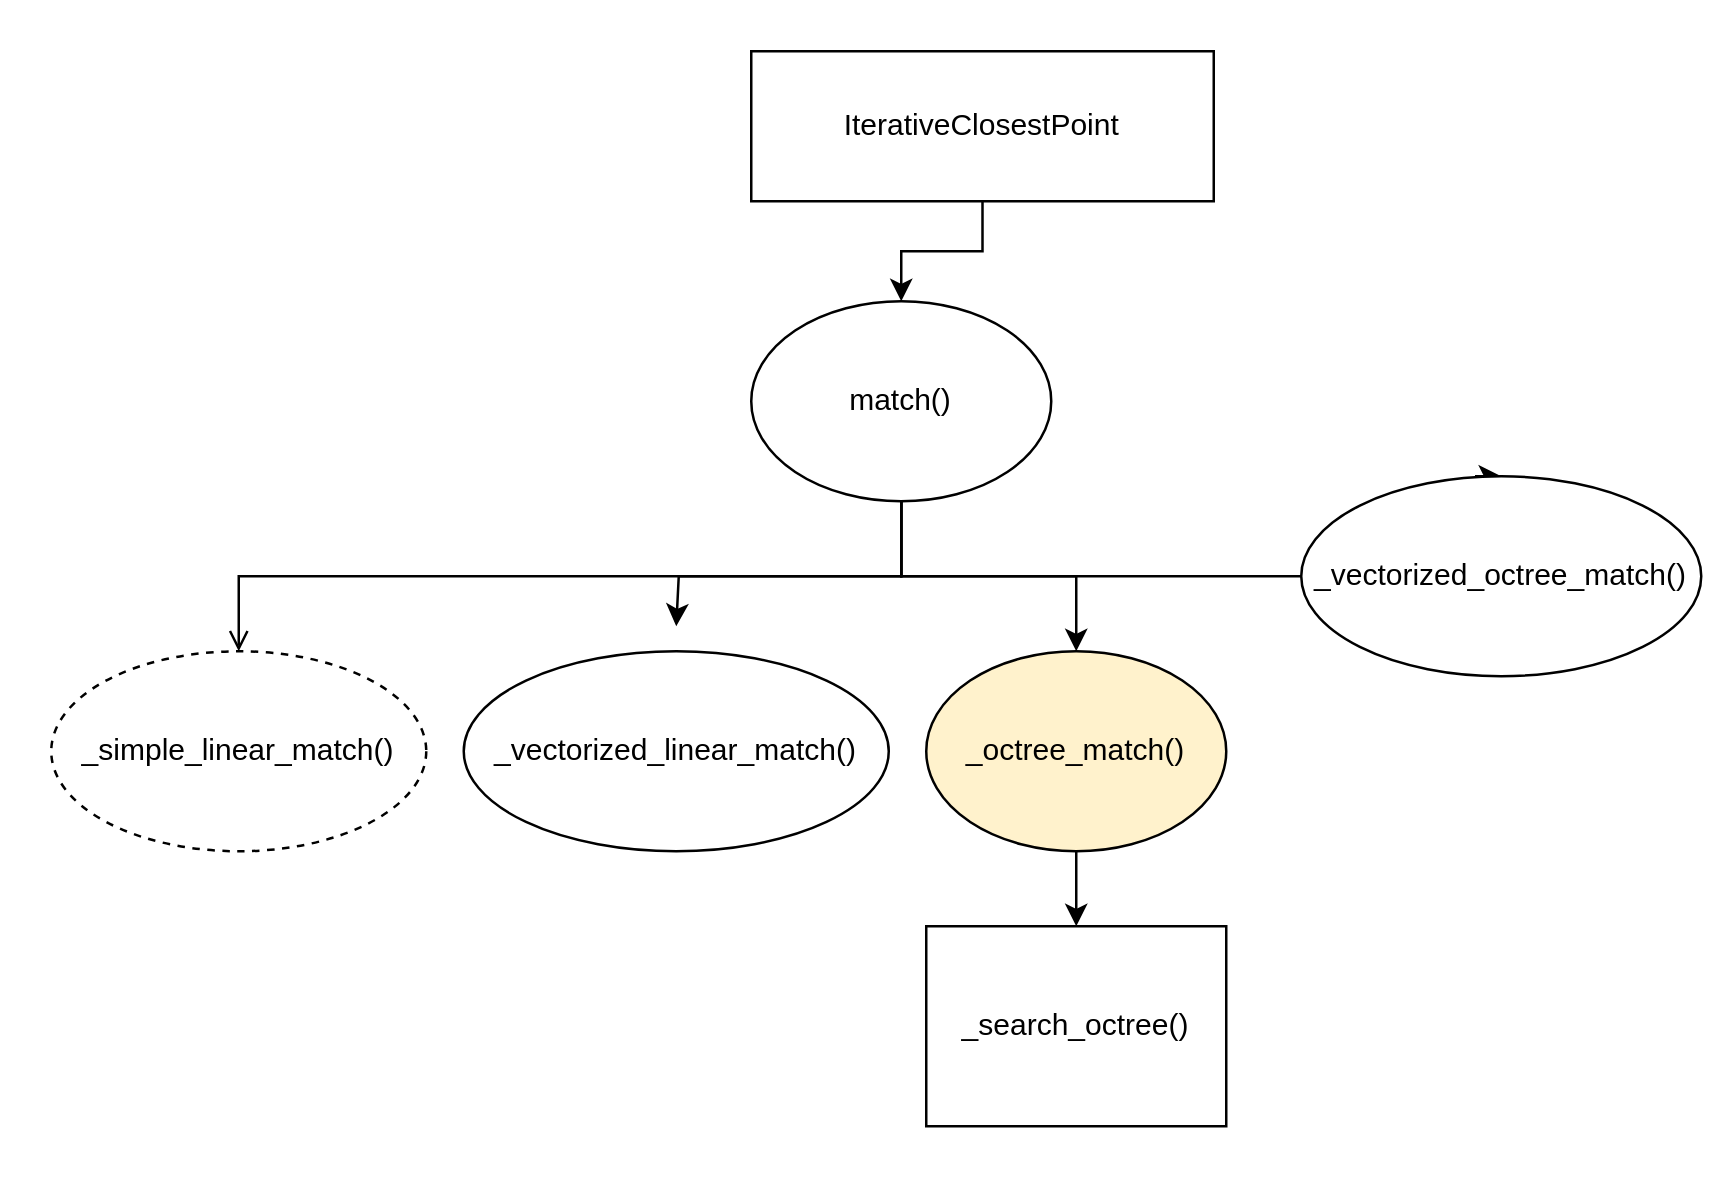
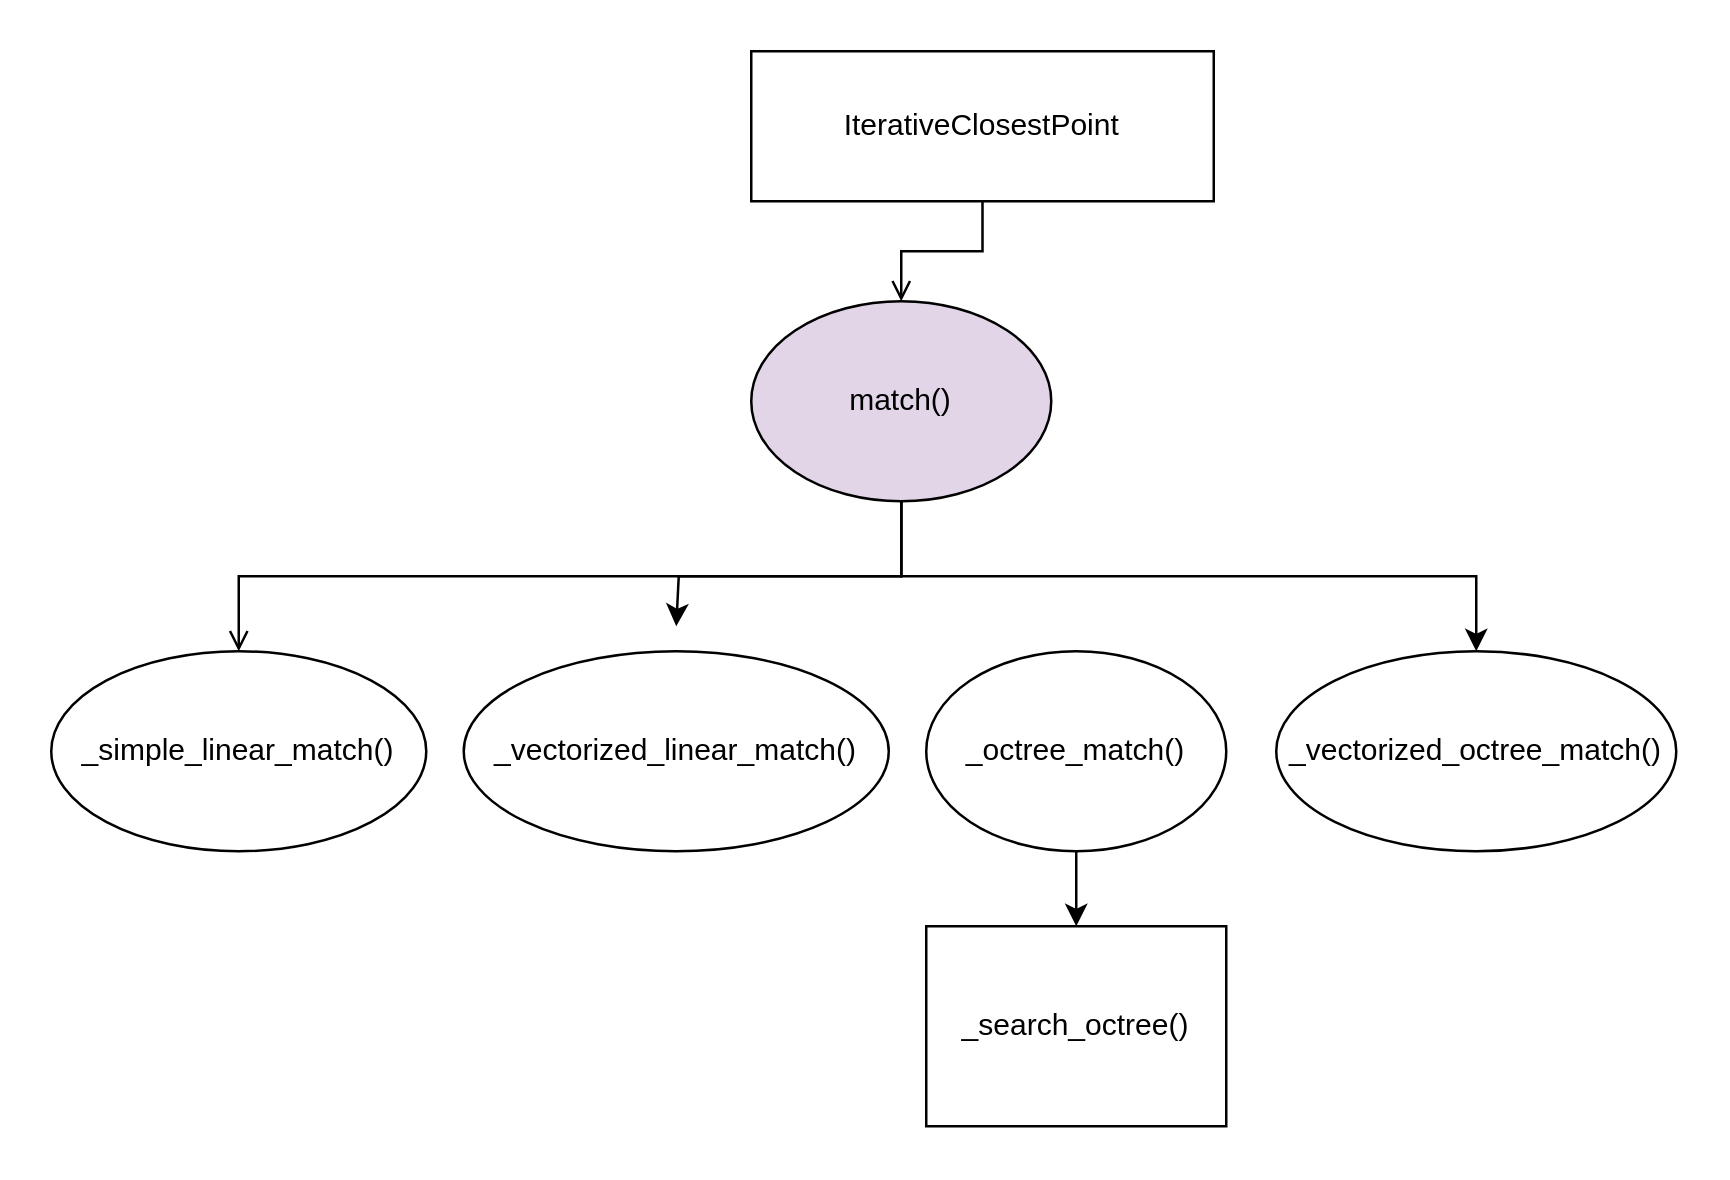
edge "IterativeClosestPoint" -> "match()": arrowhead classic -> open
node "match()": fillcolor #ffffff -> #e1d5e7
node "_vectorized_octree_match()": moved (1501, 576) -> (1476, 751)
edge "match()" -> "_octree_match()": removed
node "_simple_linear_match()": style dashed -> solid
node "_octree_match()": fillcolor #fff2cc -> #ffffff
